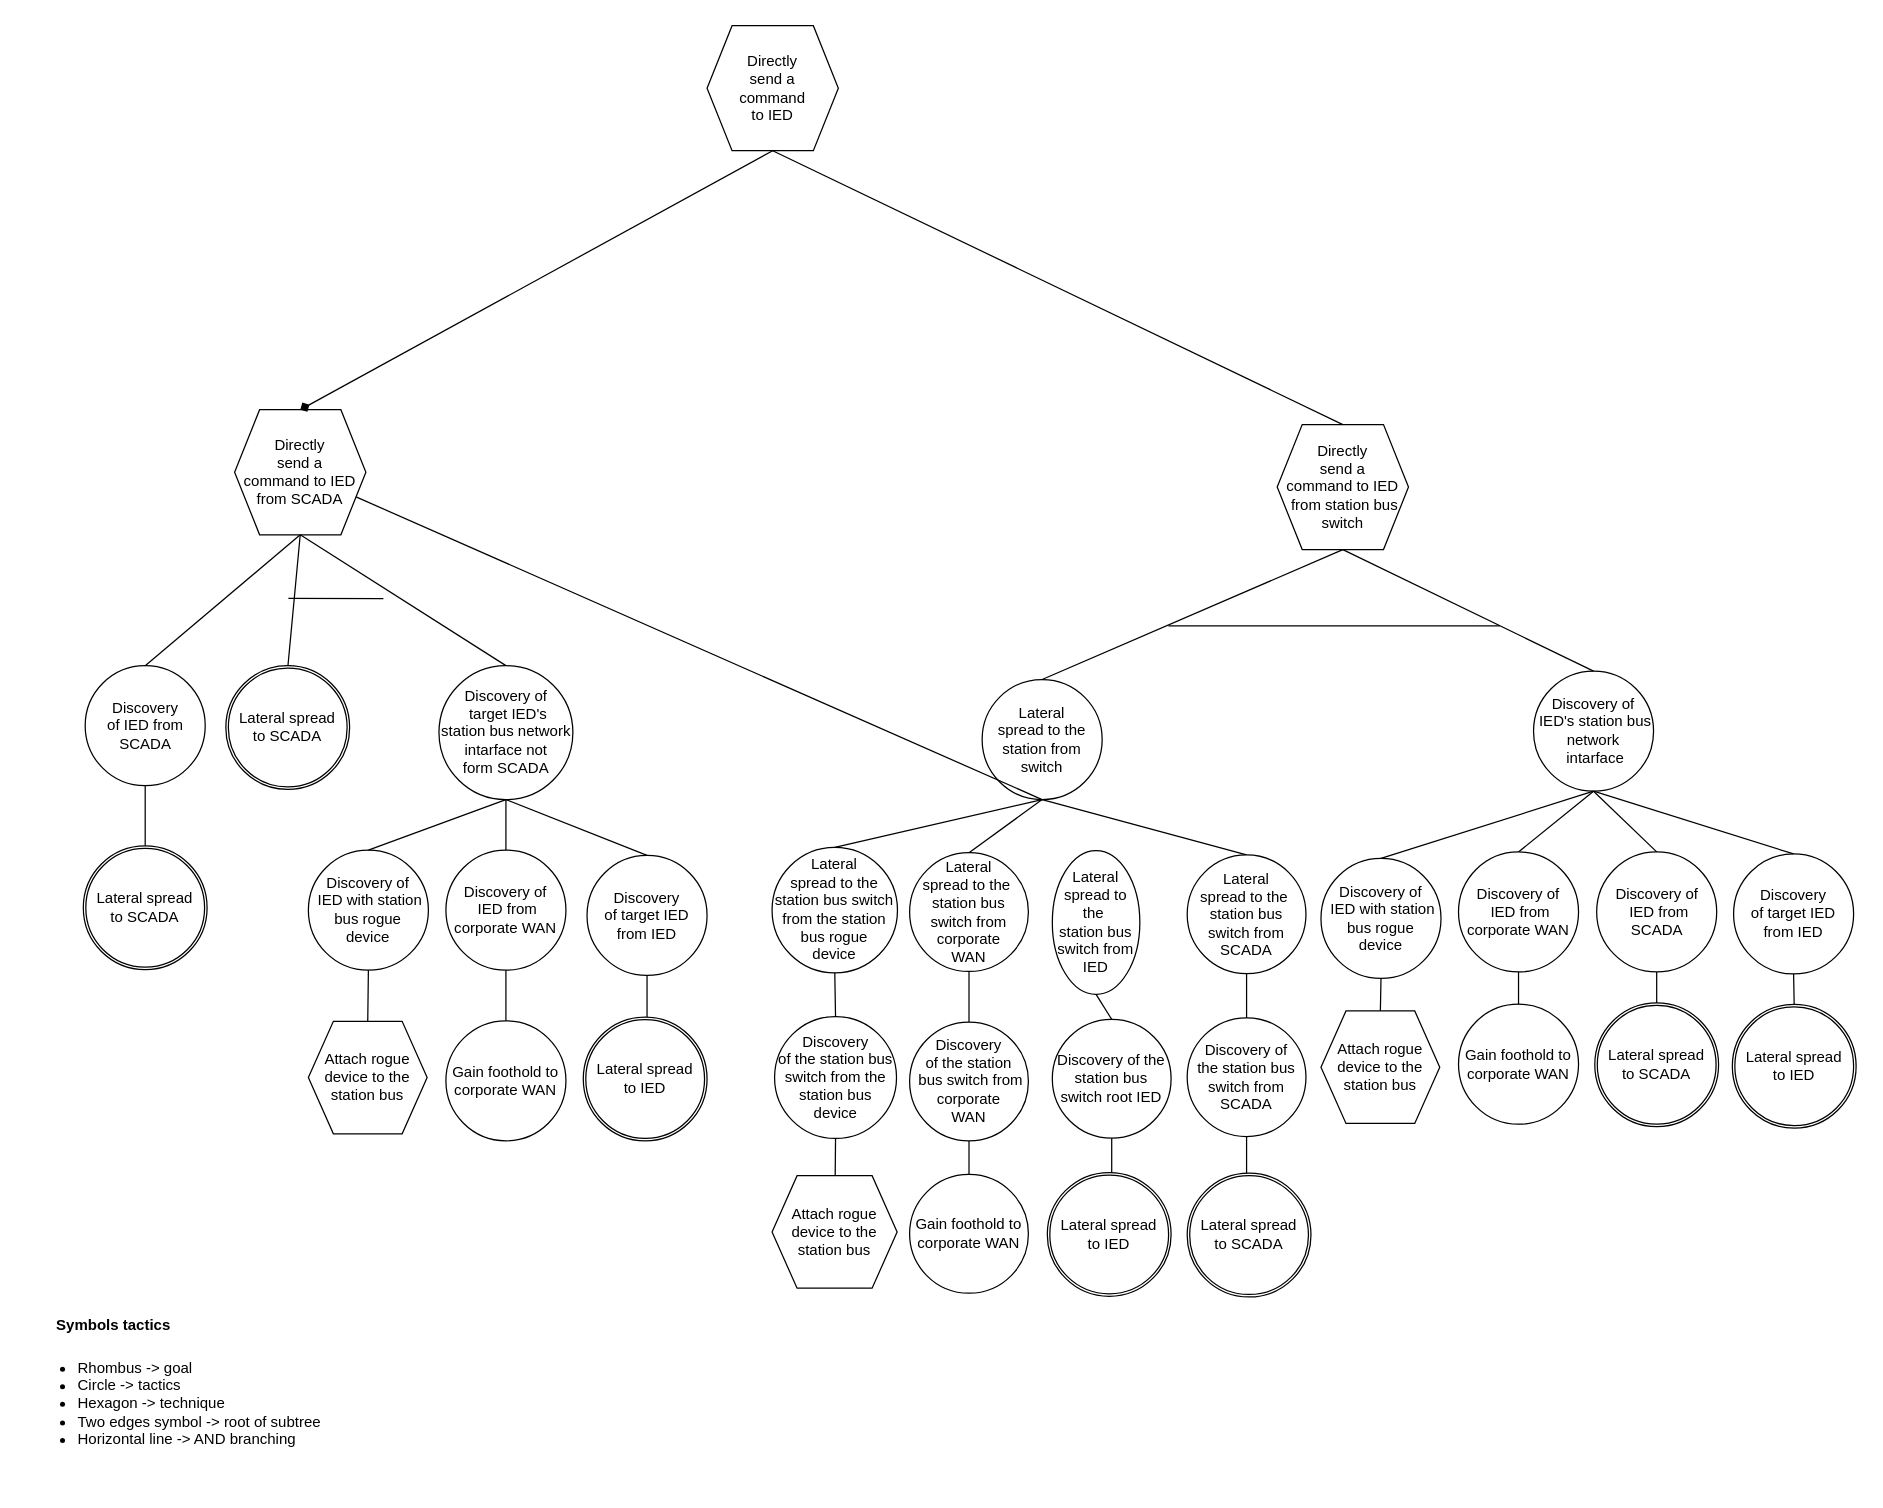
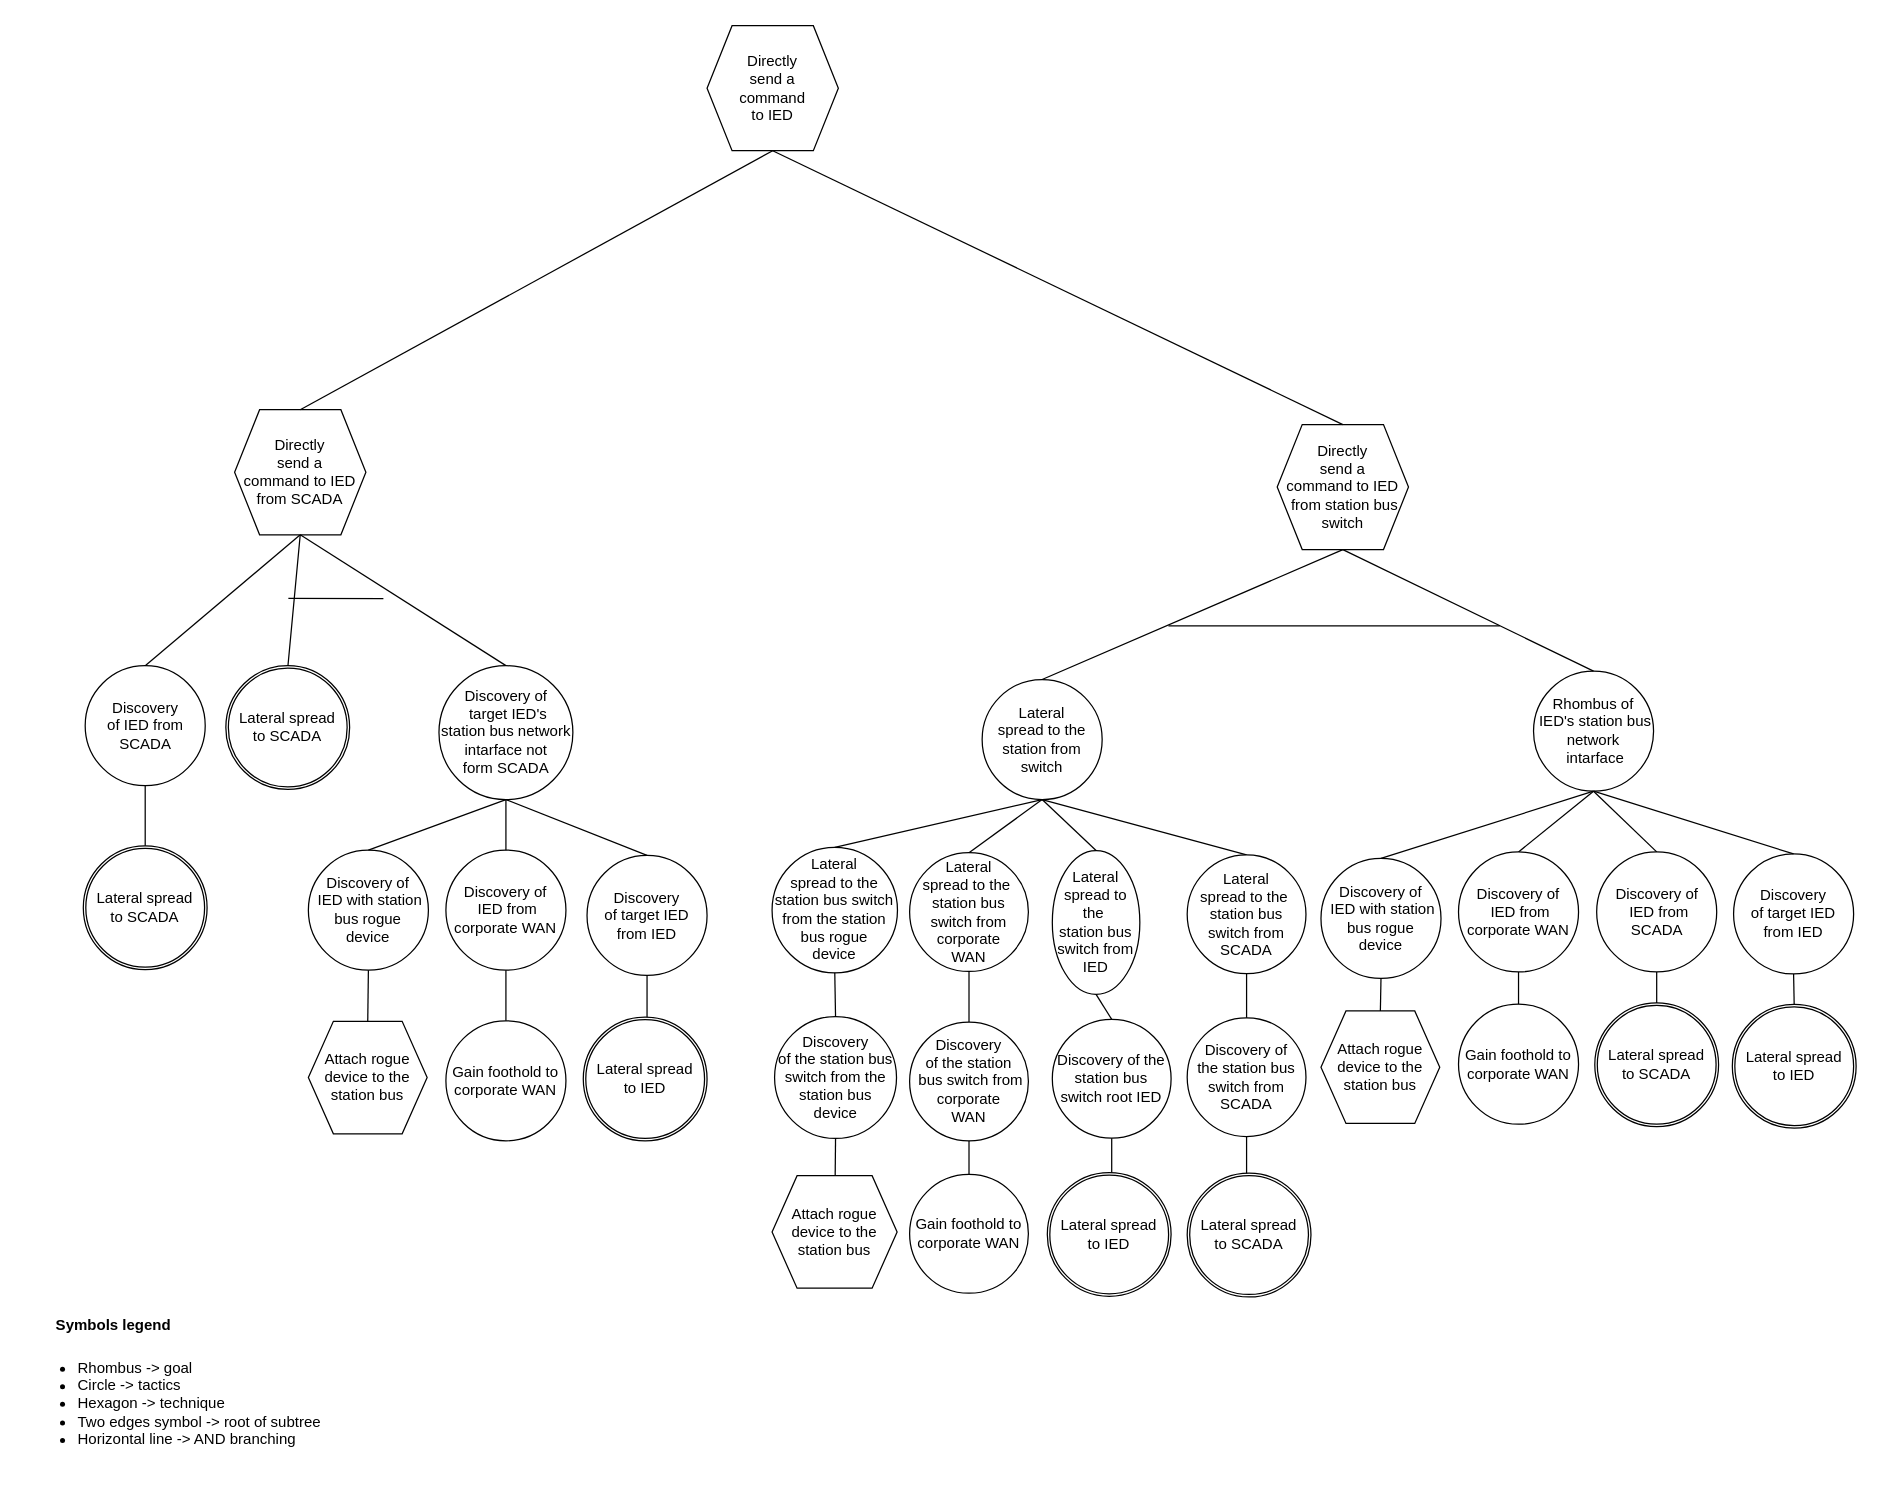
edge "Directly send a command to IED" -> "Directly send a command to IED from SCADA": arrowhead diamond -> none
edge "Directly send a command to IED from SCADA" -- "Lateral spread to the station from switch": now "Lateral spread to the station bus switch from IED" -- "Lateral spread to the station from switch"
node "Discovery of IED's station bus network intarface": label "Discovery of IED's station bus network intarface" -> "Rhombus of IED's station bus network intarface"
node "Symbols tactics": label "Symbols tactics" -> "Symbols legend"
